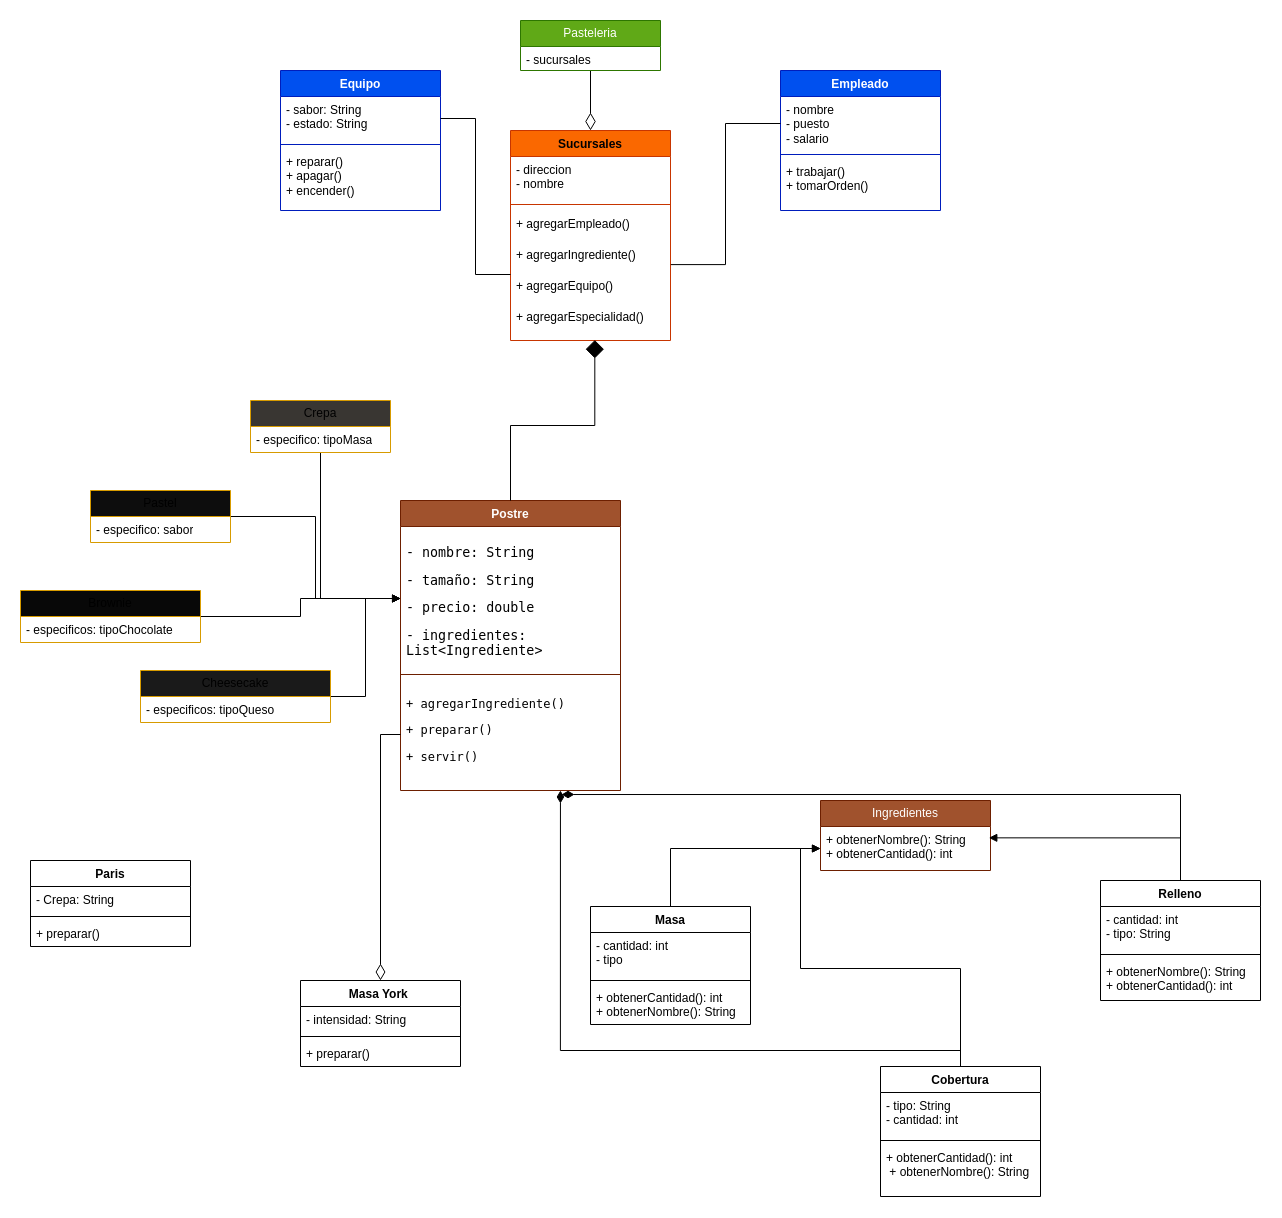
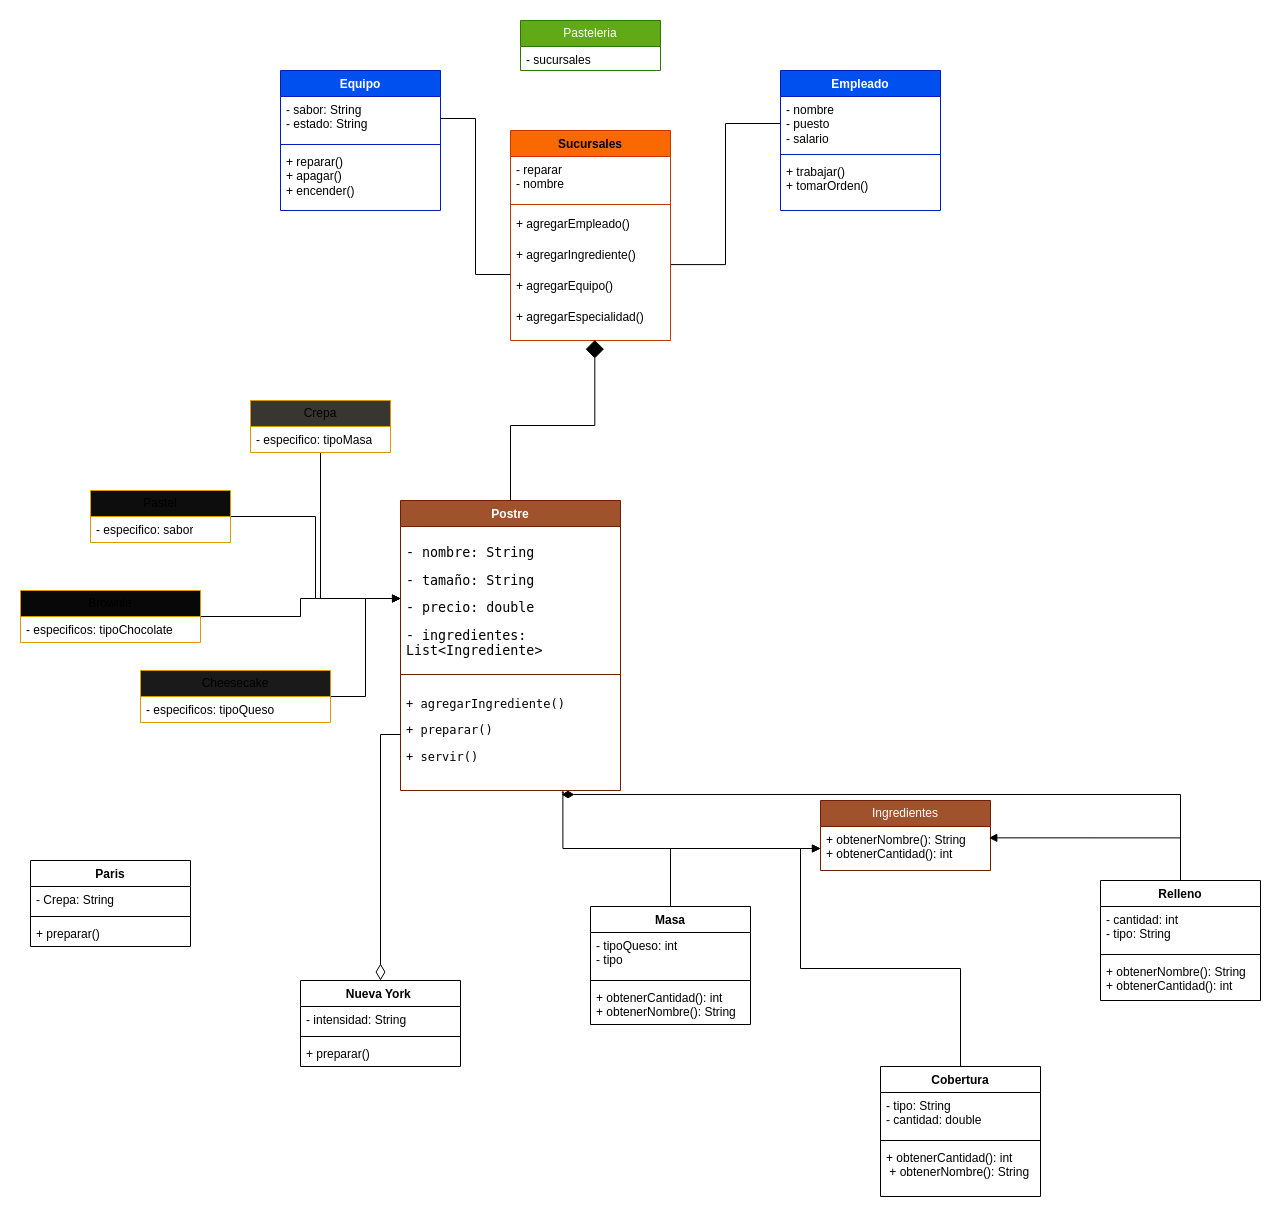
edge "Pasteleria" -> "Sucursales": removed
node "- direccion - nombre": label "- direccion - nombre" -> "- reparar - nombre"
edge "Masa" -> "+ agregarIngrediente() + preparar() + servir()": added
node "- cantidad: int - tipo": label "- cantidad: int - tipo" -> "- tipoQueso: int - tipo"
node "Masa York": label "Masa York" -> "Nueva York"
edge "Cobertura" -> "+ agregarIngrediente() + preparar() + servir()": removed
node "- tipo: String - cantidad: int": label "- tipo: String - cantidad: int" -> "- tipo: String - cantidad: double"
